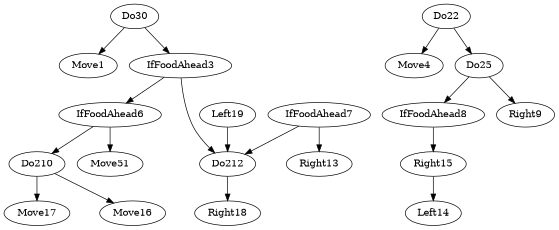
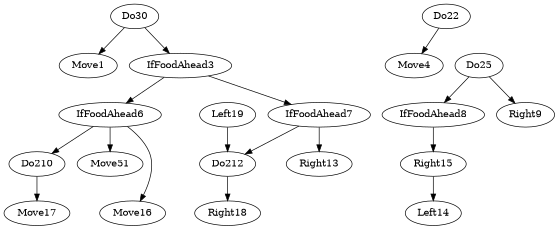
edge "Do22" -> "Do25": removed
edge "IfFoodAhead3" -> "Do212": now "IfFoodAhead3" -> "IfFoodAhead7"
edge "Do210" -> "Move16": now "IfFoodAhead6" -> "Move16"
